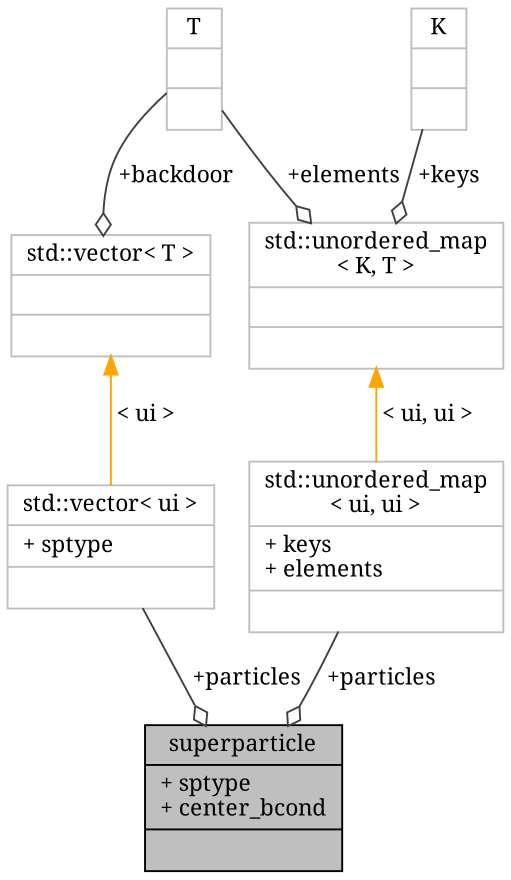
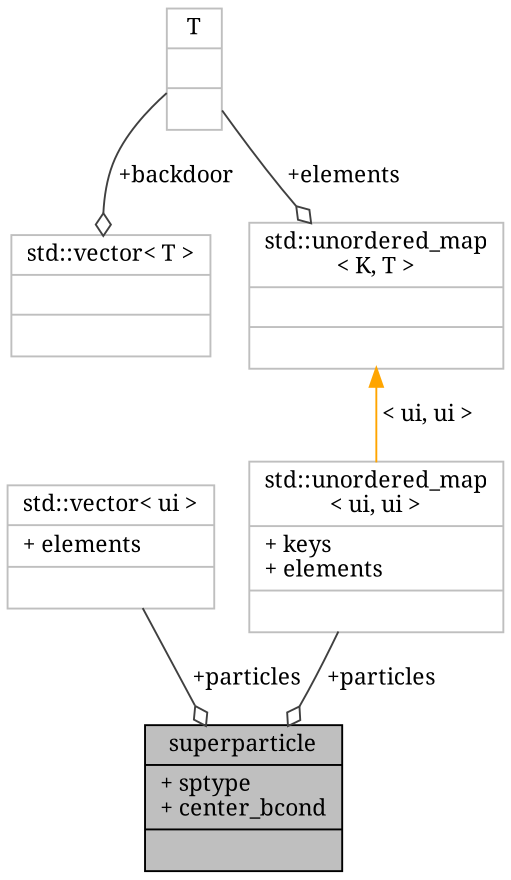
node "K": removed
edge "std::vector< ui >" -> "std::vector< T >": removed, label "< ui >"
node "std::vector< ui >": text "+ sptype" -> "+ elements"
